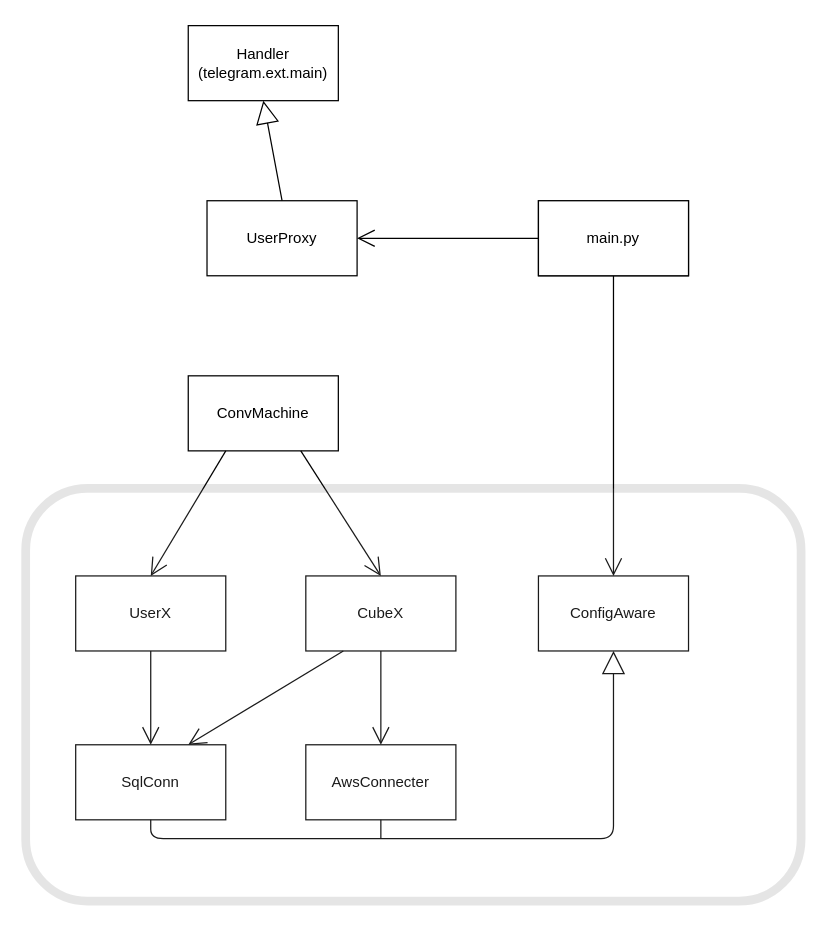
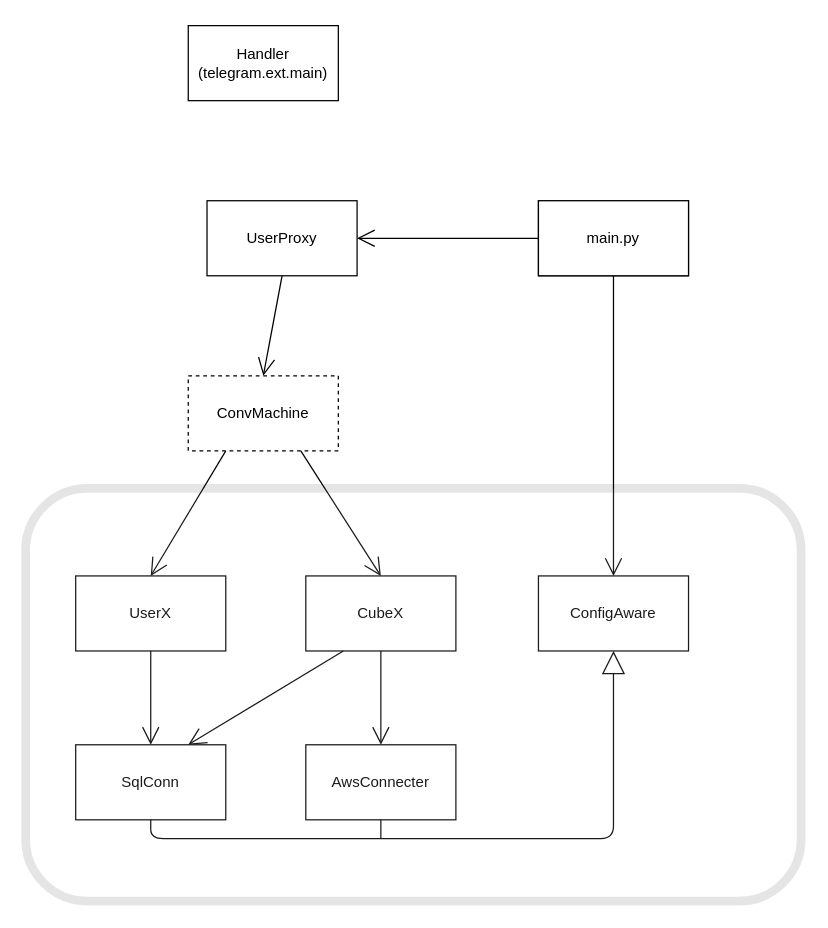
edge "UserProxy" -> "Handler (telegram.ext.main)": removed
edge "UserProxy" -> "ConvMachine": added
node "ConvMachine": style solid -> dashed
